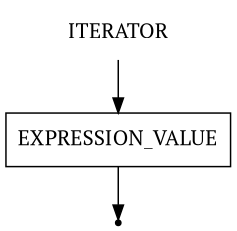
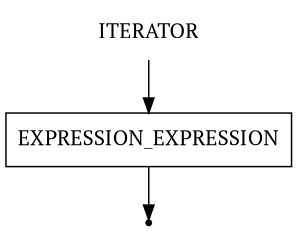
node "EXPRESSION_VALUE": label "EXPRESSION_VALUE" -> "EXPRESSION_EXPRESSION"
